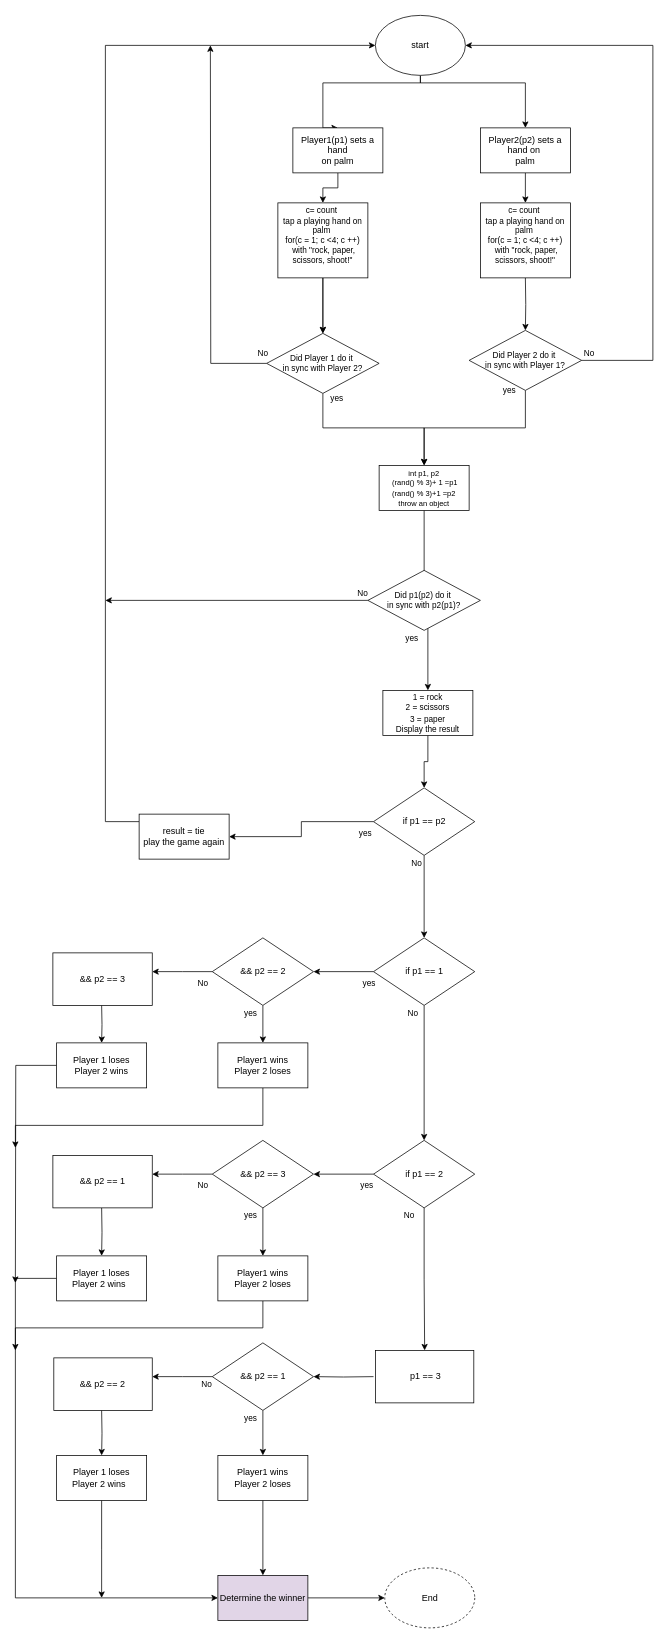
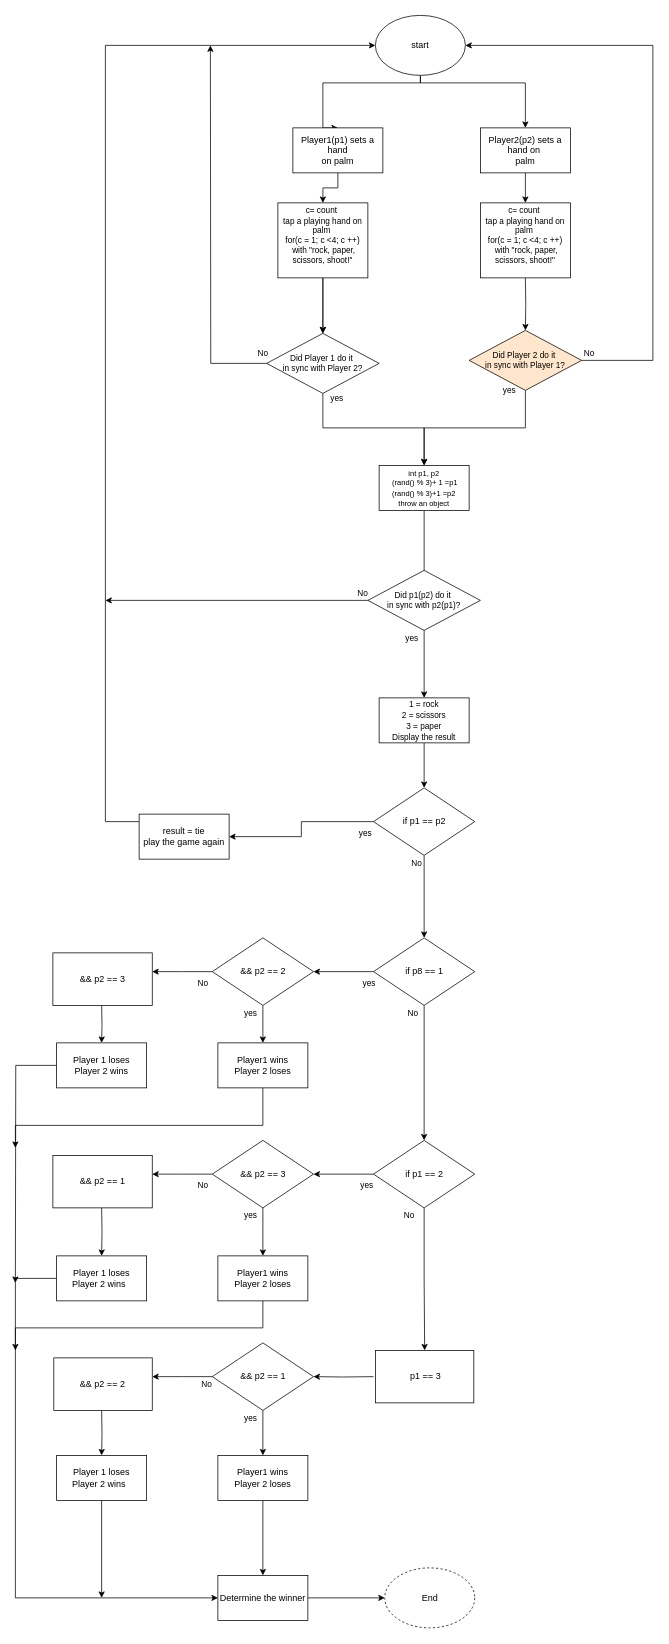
node "Did Player 2 do it in sync with Player 1?": fillcolor #ffffff -> #ffe6cc
node "1 = rock 2 = scissors 3 = paper Display the result": moved (428, 713) -> (424, 720)
node "if p1 == 1": label "if p1 == 1" -> "if p8 == 1"
node "Determine the winner": fillcolor #e1d5e7 -> #ffffff
